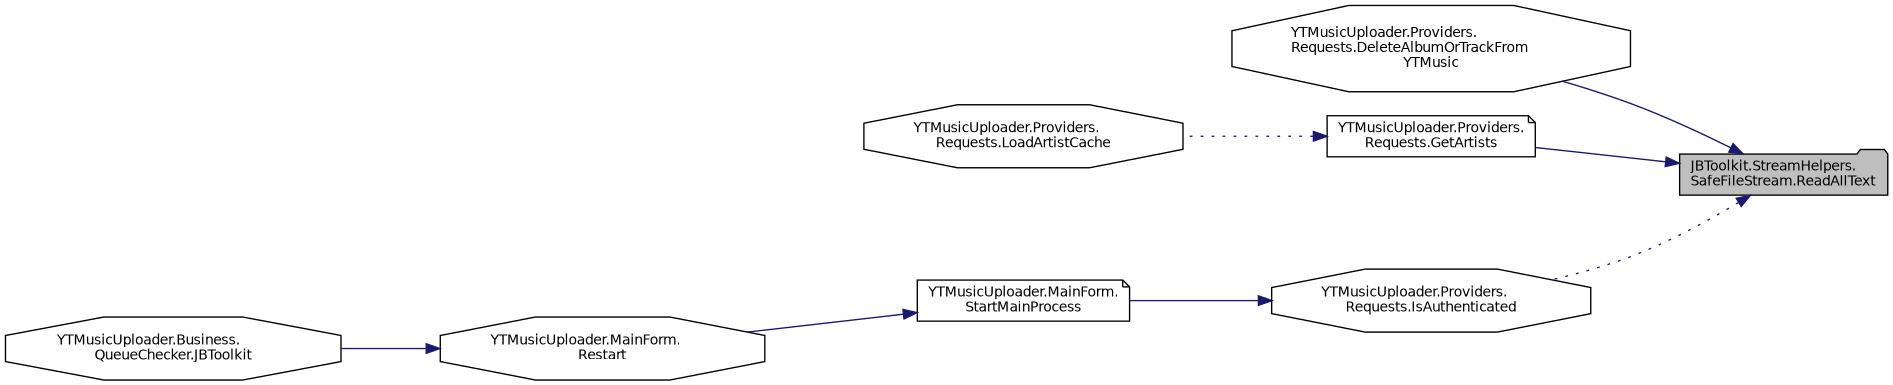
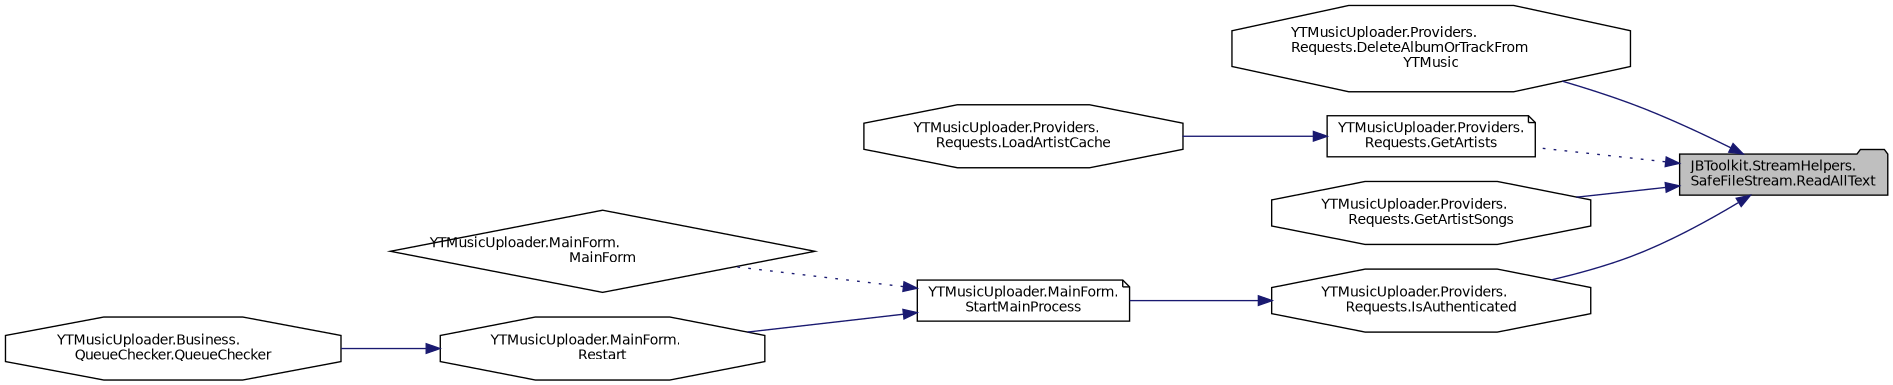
edge "YTMusicUploader.Providers. Requests.LoadArtistCache" -> "YTMusicUploader.Providers. Requests.GetArtists": style dotted -> solid
edge "YTMusicUploader.Providers. Requests.GetArtists" -> "JBToolkit.StreamHelpers. SafeFileStream.ReadAllText": style solid -> dotted
node "YTMusicUploader.Providers. Requests.GetArtistSongs": added
edge "YTMusicUploader.Providers. Requests.IsAuthenticated" -> "JBToolkit.StreamHelpers. SafeFileStream.ReadAllText": style dotted -> solid
node "YTMusicUploader.MainForm. MainForm": added
node "YTMusicUploader.Business. QueueChecker.JBToolkit": label "YTMusicUploader.Business. QueueChecker.JBToolkit" -> "YTMusicUploader.Business. QueueChecker.QueueChecker"
